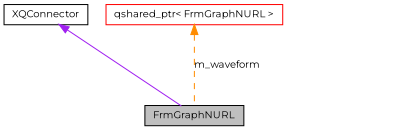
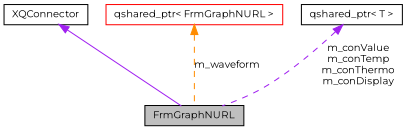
node "qshared_ptr< T >": added
